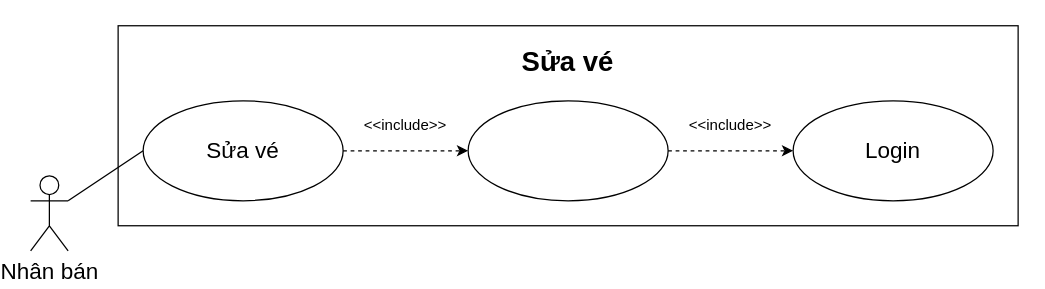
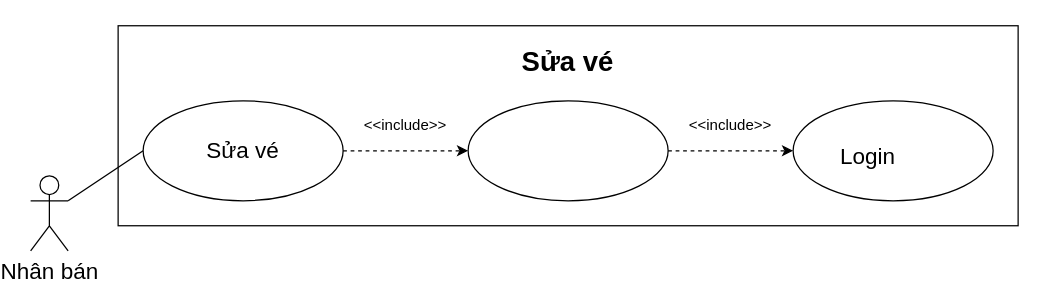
node "Login": moved (893, 151) -> (868, 157)
